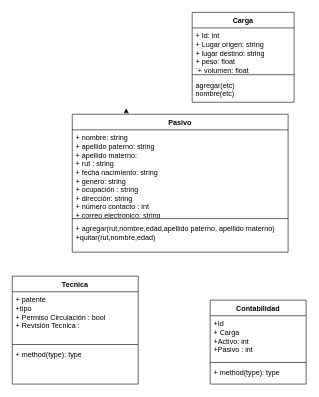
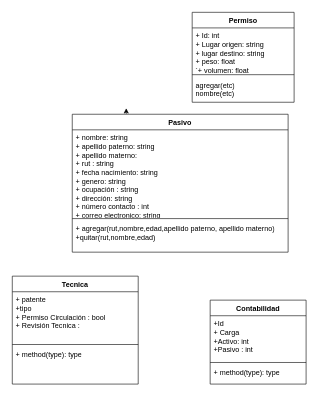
node "Carga": label "Carga" -> "Permiso"
